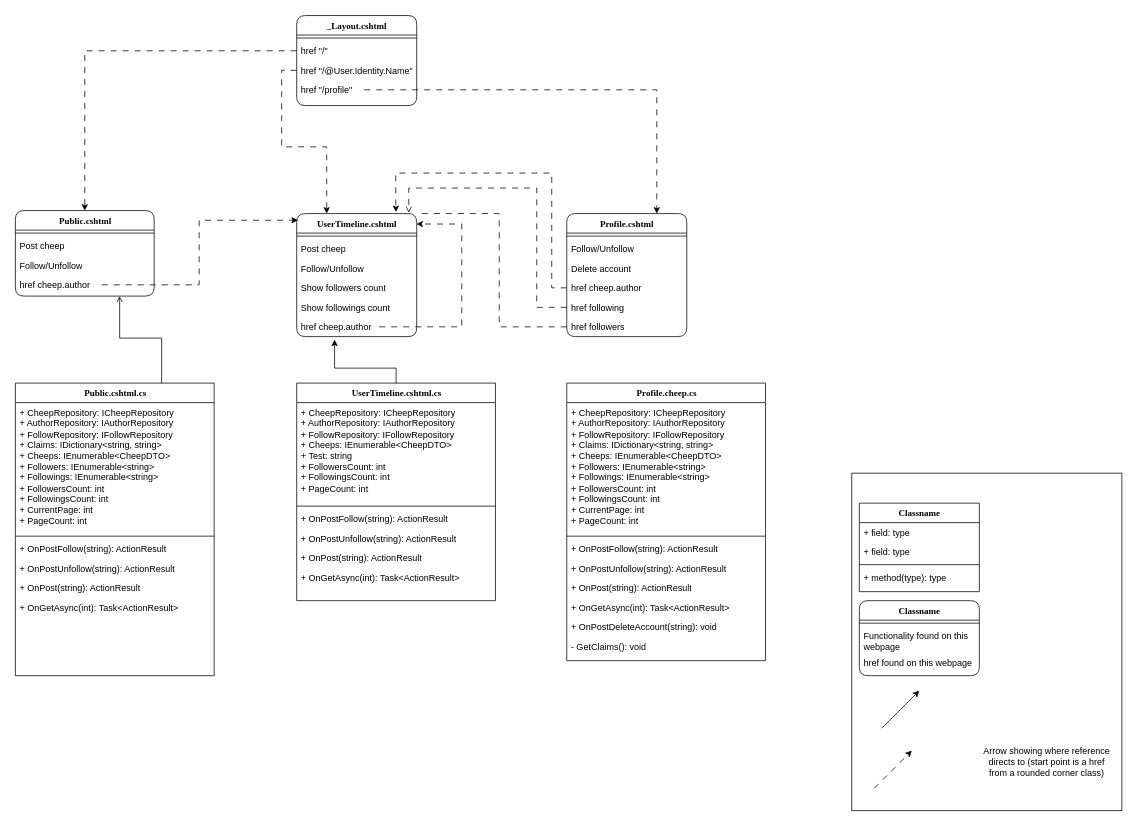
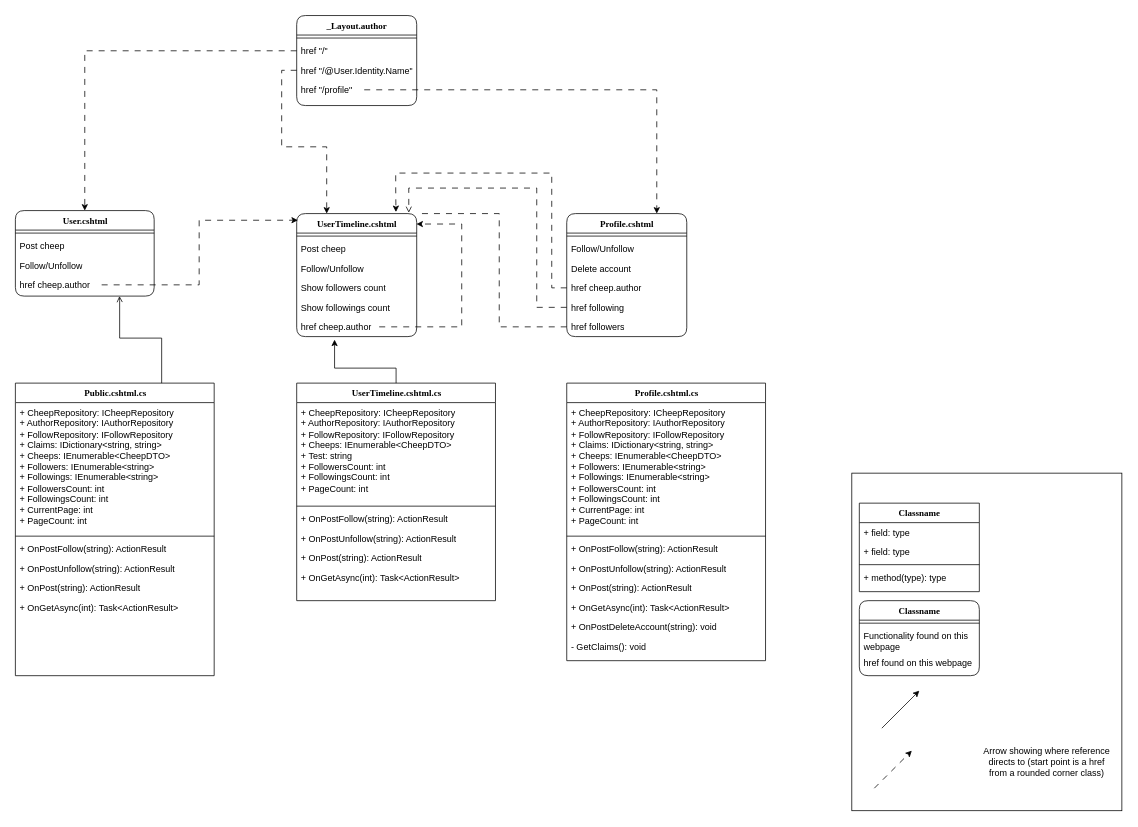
node "_Layout.cshtml": label "_Layout.cshtml" -> "_Layout.author"
node "Public.cshtml": label "Public.cshtml" -> "User.cshtml"
node "Profile.cheep.cs": label "Profile.cheep.cs" -> "Profile.cshtml.cs"
